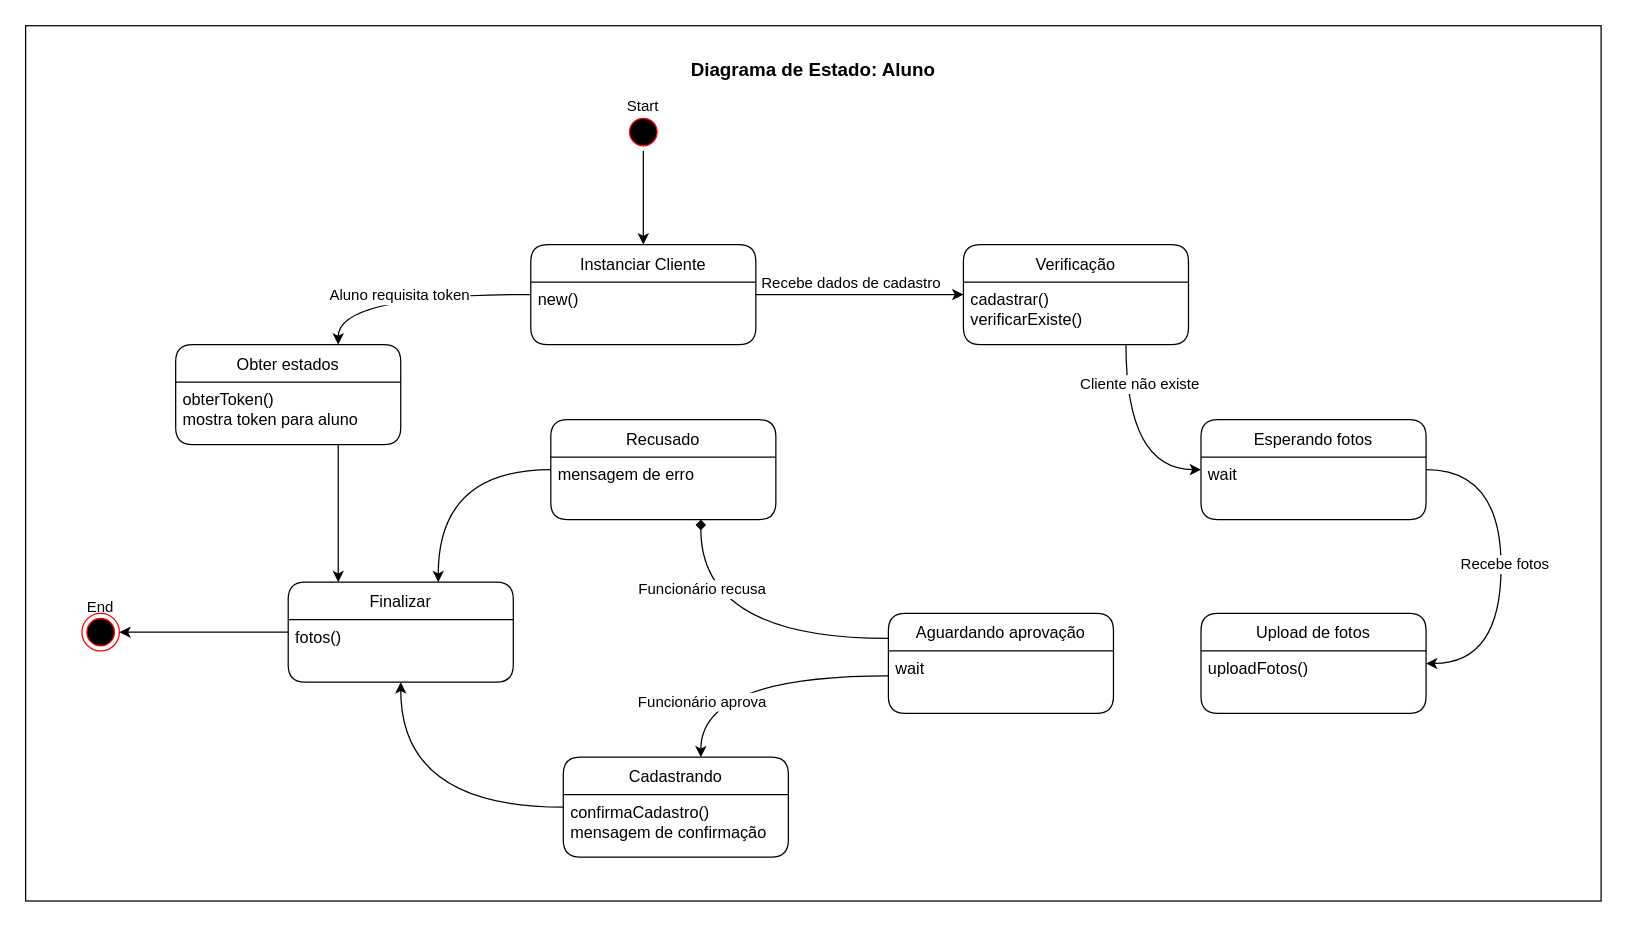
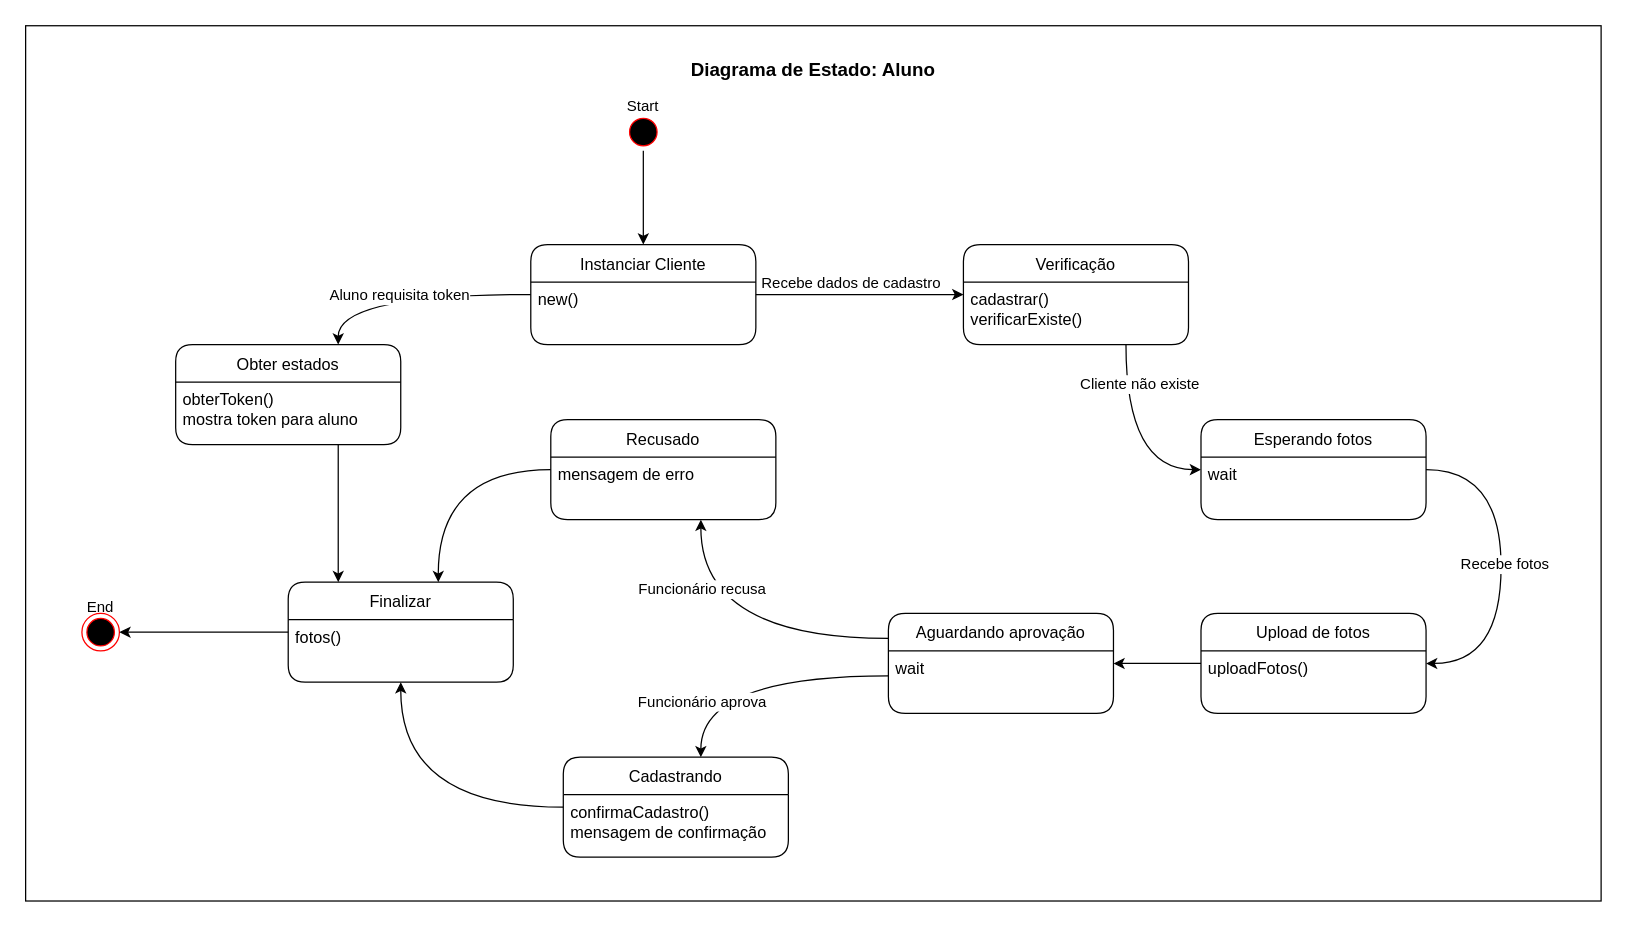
edge "Aguardando aprovação" -> "Recusado": arrowhead diamond -> classic
edge "Upload de fotos" -> "Aguardando aprovação": added
